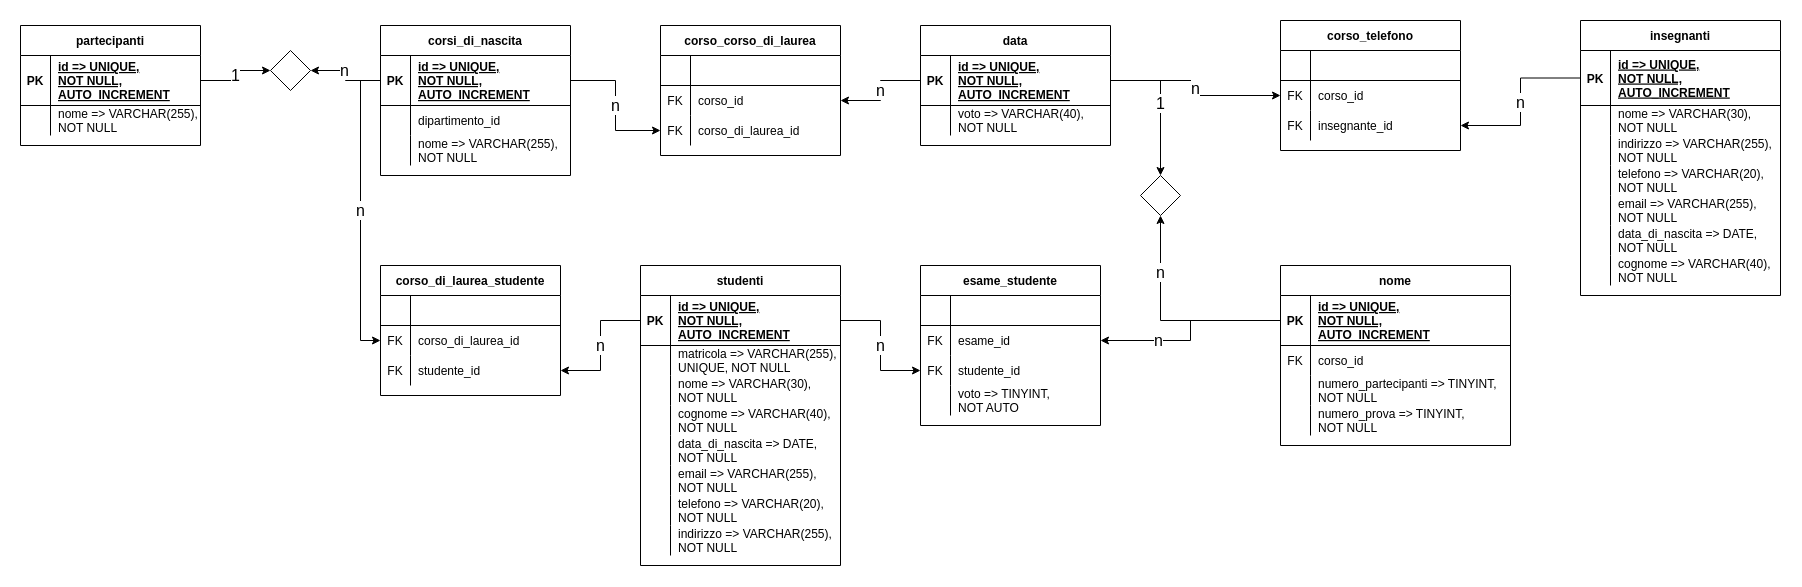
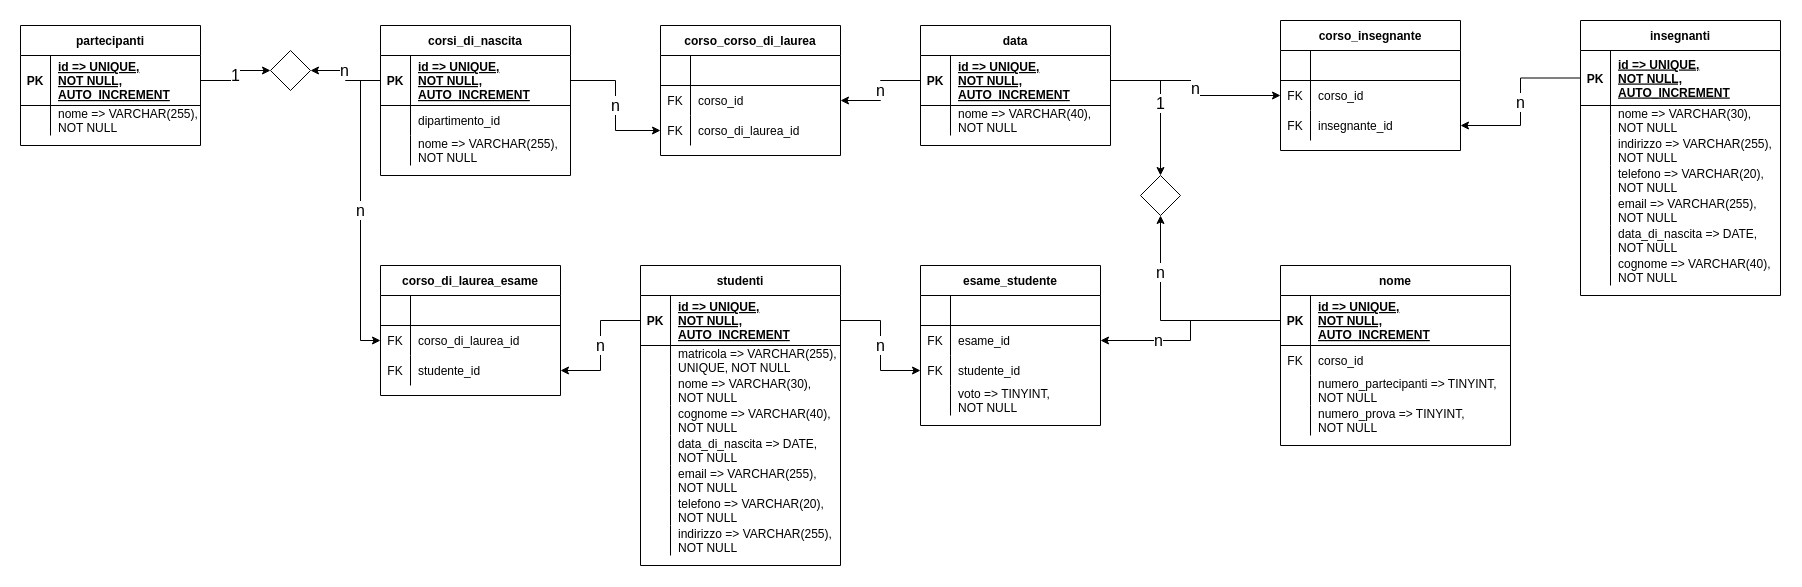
node "corso_telefono": label "corso_telefono" -> "corso_insegnante"
node "voto => VARCHAR(40), NOT NULL": label "voto => VARCHAR(40), NOT NULL" -> "nome => VARCHAR(40), NOT NULL"
node "corso_di_laurea_studente": label "corso_di_laurea_studente" -> "corso_di_laurea_esame"
node "voto => TINYINT, NOT AUTO": label "voto => TINYINT, NOT AUTO" -> "voto => TINYINT, NOT NULL"
